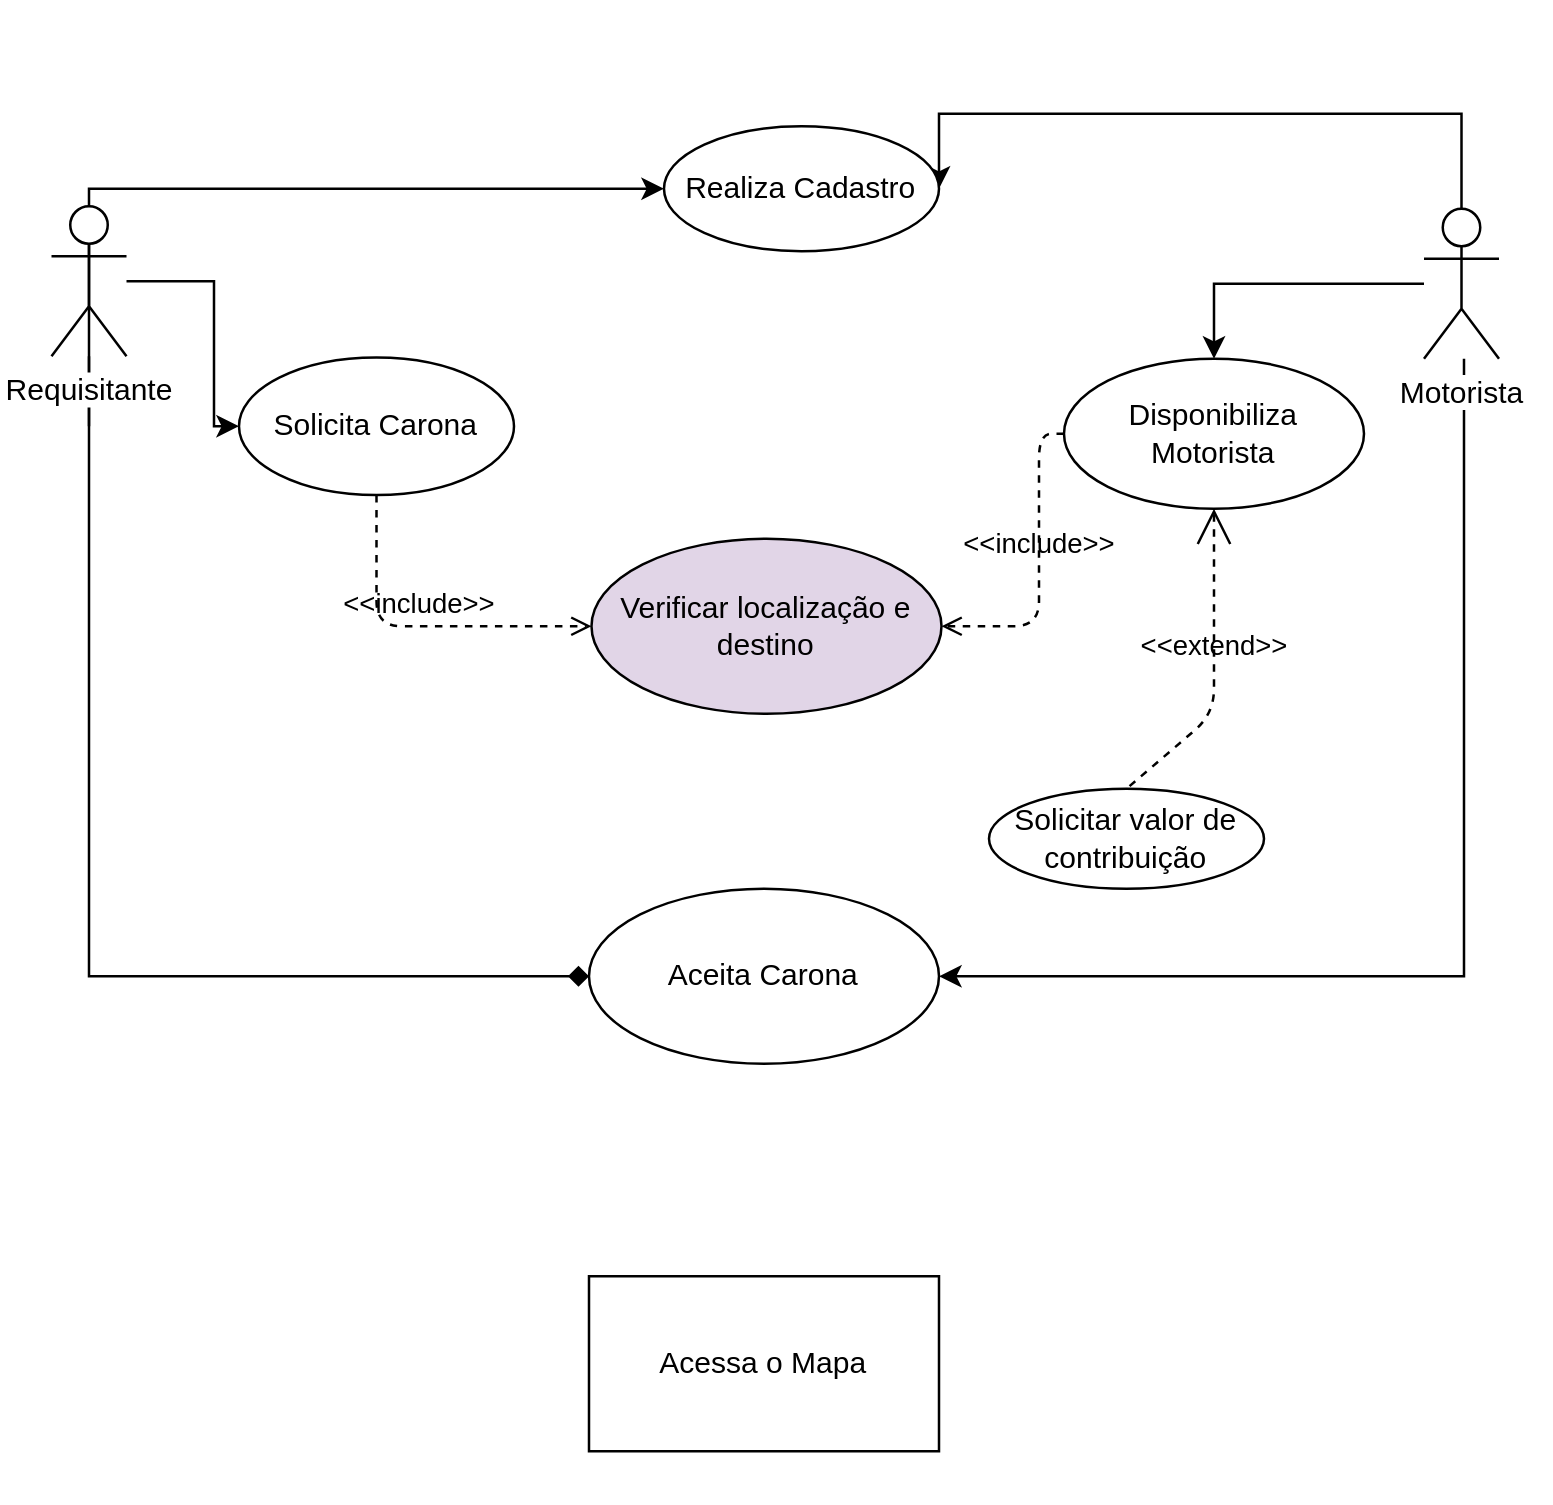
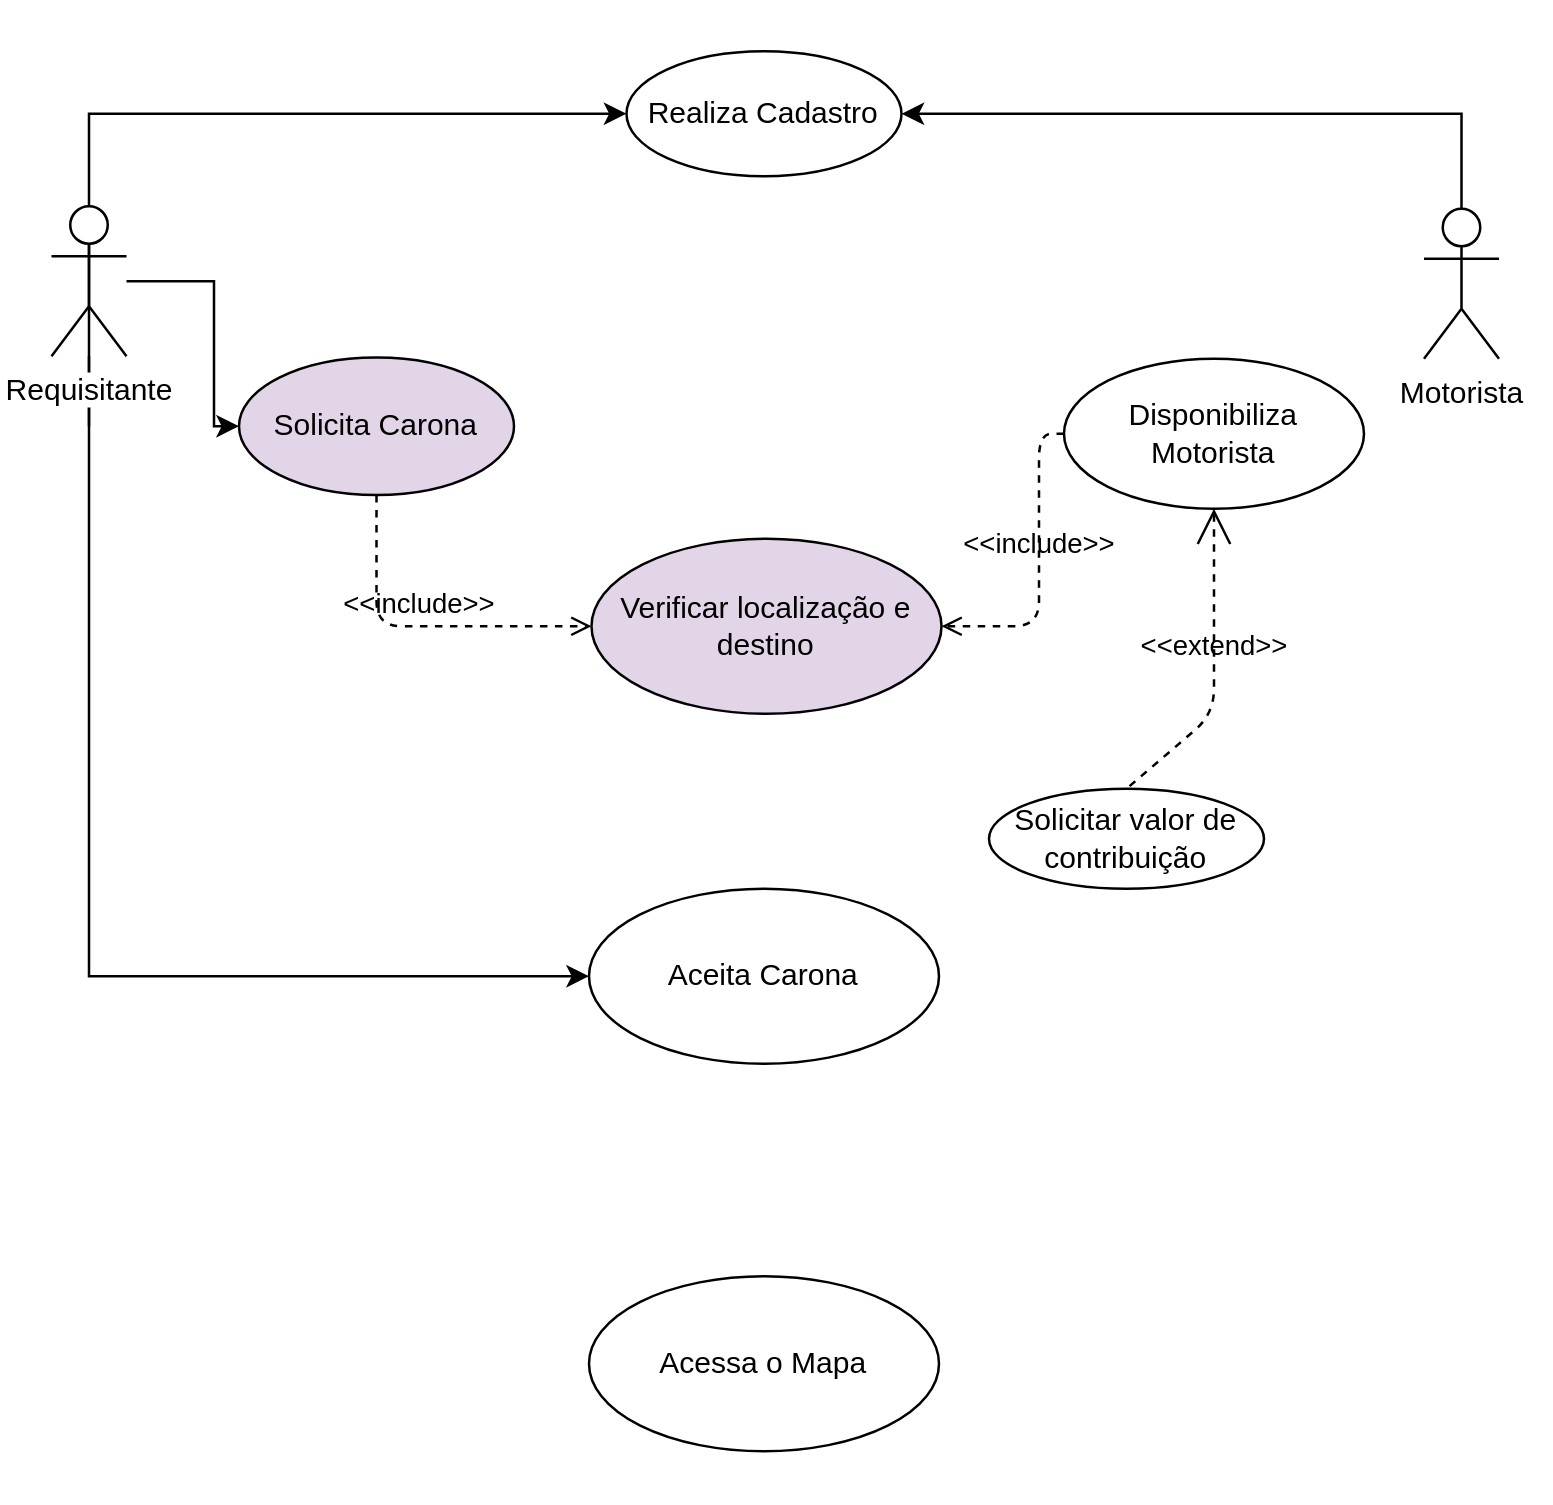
node "Realiza Cadastro": moved (801, 189) -> (764, 114)
edge "Motorista" -> "Disponibiliza Motorista": removed
node "Solicita Carona": fillcolor #ffffff -> #e1d5e7
edge "Motorista" -> "Aceita Carona": removed
edge "Requisitante" -> "Aceita Carona": arrowhead diamond -> classic
node "Acessa o Mapa": shape rectangle -> ellipse
